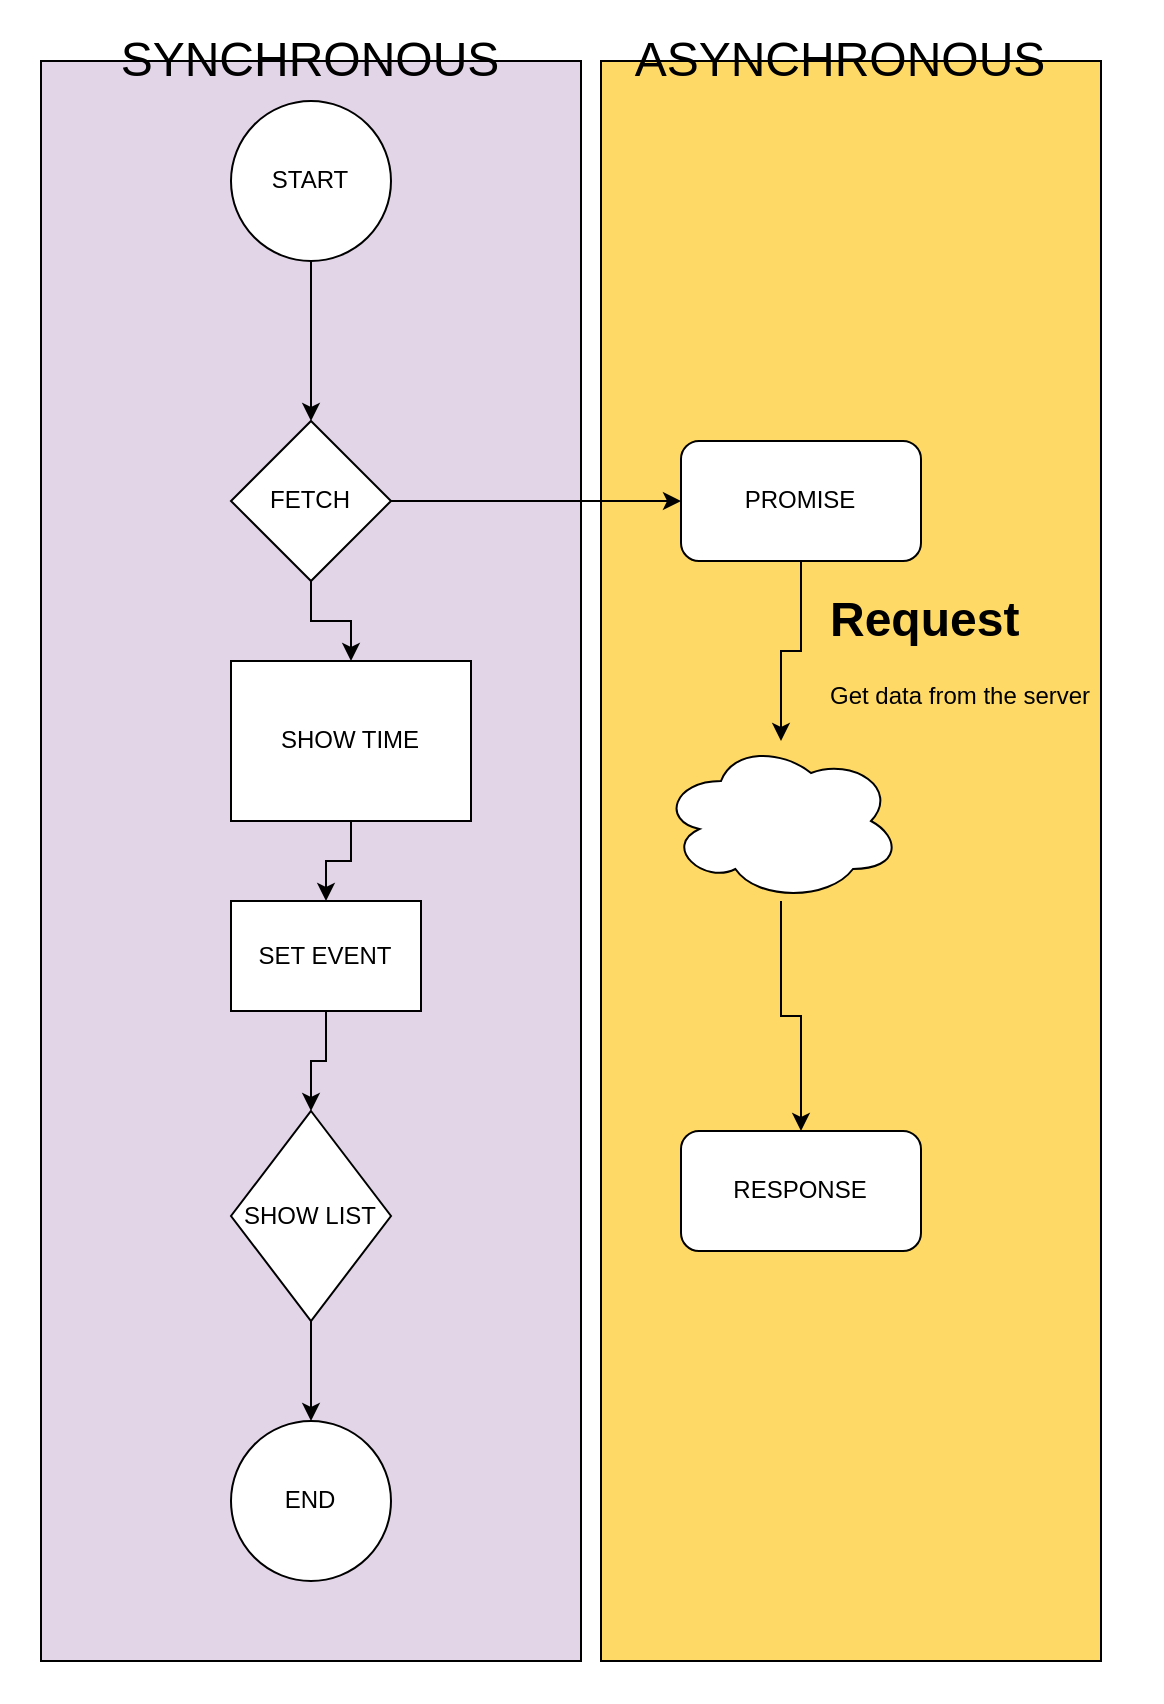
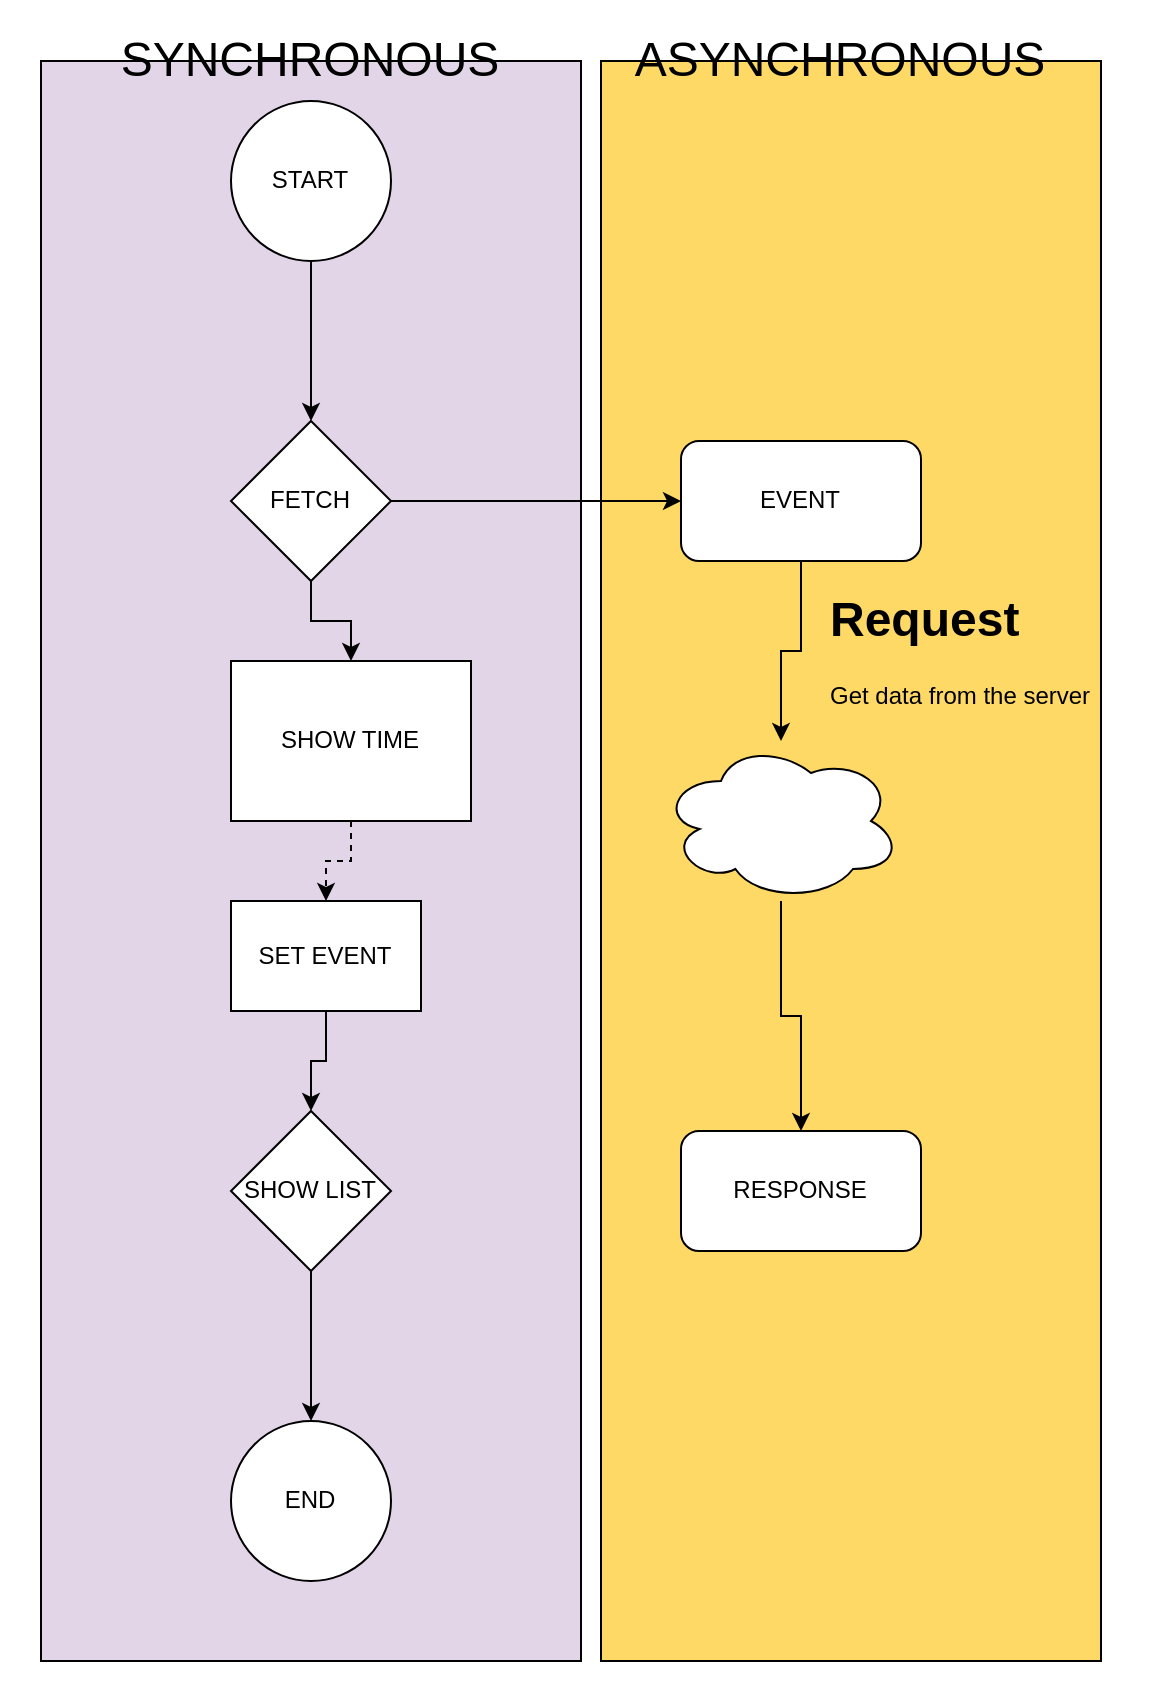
node "PROMISE": label "PROMISE" -> "EVENT"
edge "SHOW TIME" -> "SET EVENT": style solid -> dashed
node "SHOW LIST": size 160x210 -> 160x160
